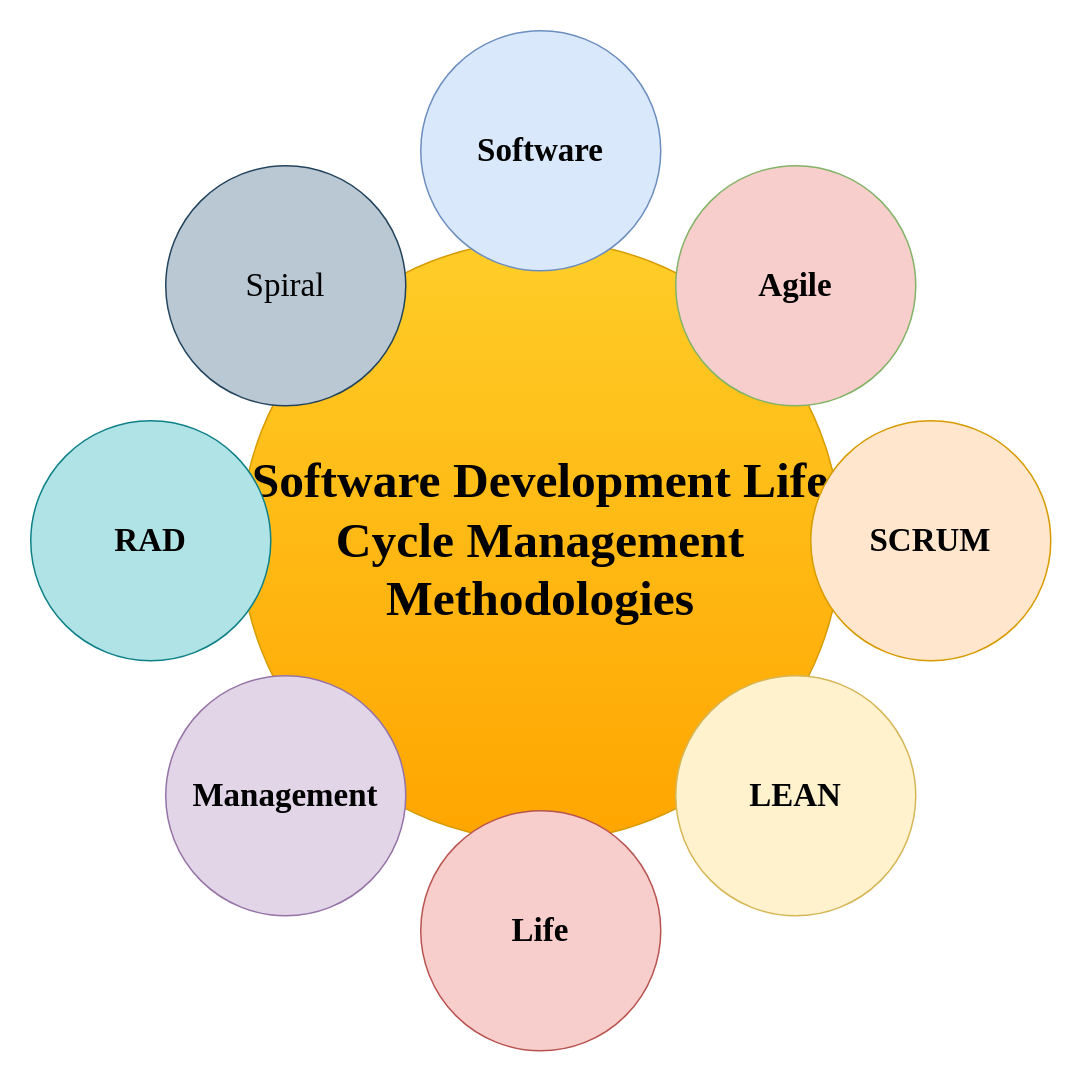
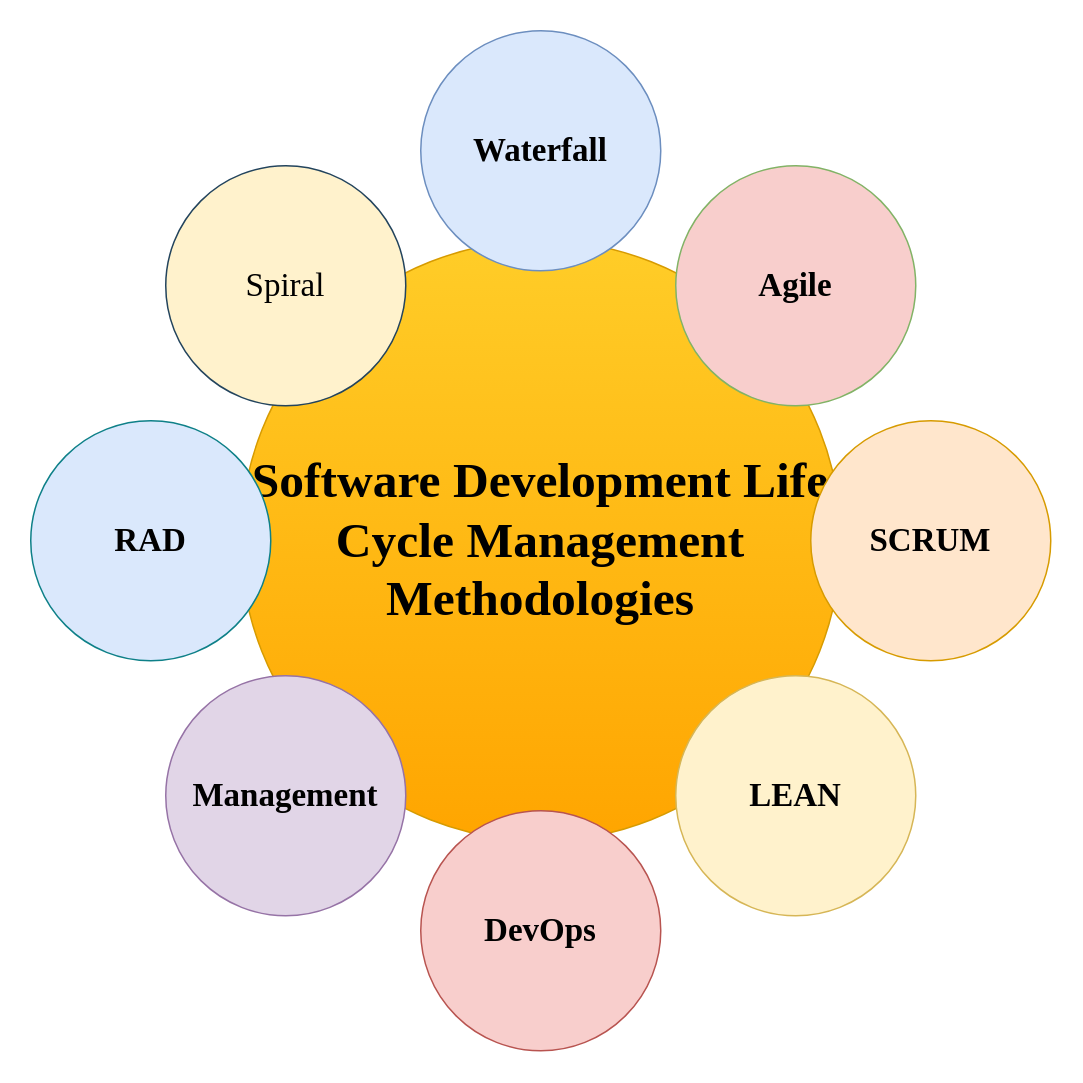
node "Software": label "Software" -> "Waterfall"
node "Spiral": fillcolor #bac8d3 -> #fff2cc
node "RAD": fillcolor #b0e3e6 -> #dae8fc
node "Life": label "Life" -> "DevOps"
